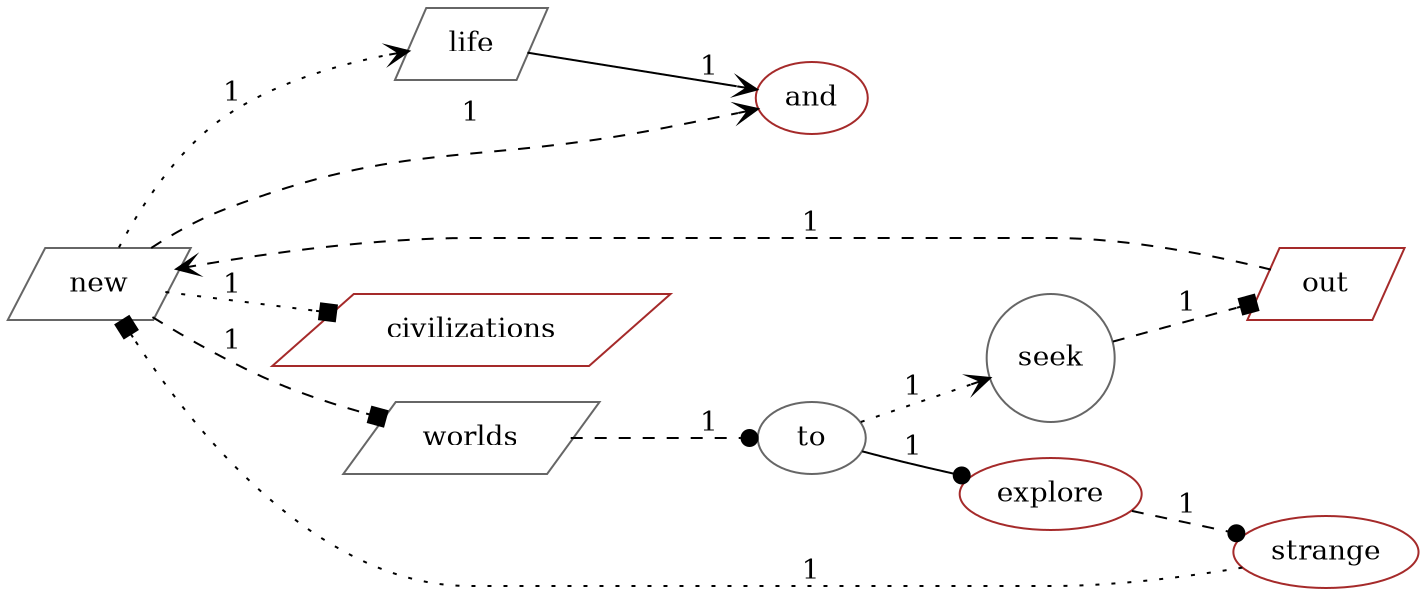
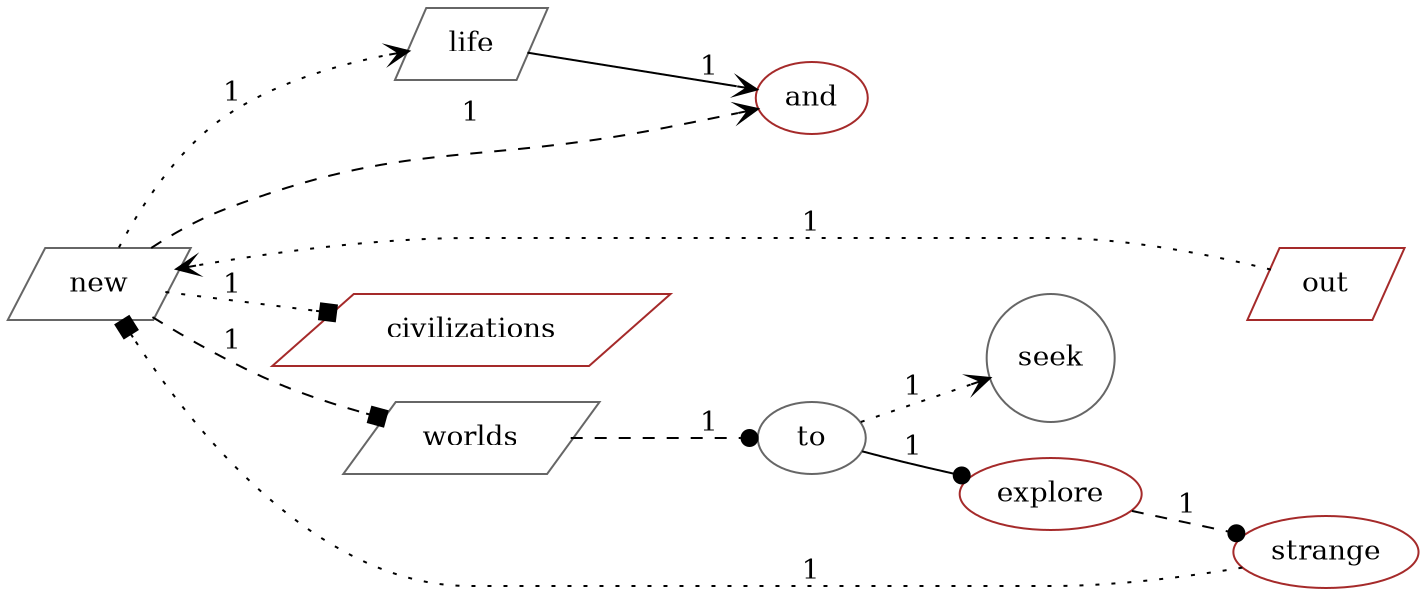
edge "out" -> "new": style dashed -> dotted
edge "seek" -> "out": removed, label "1"
